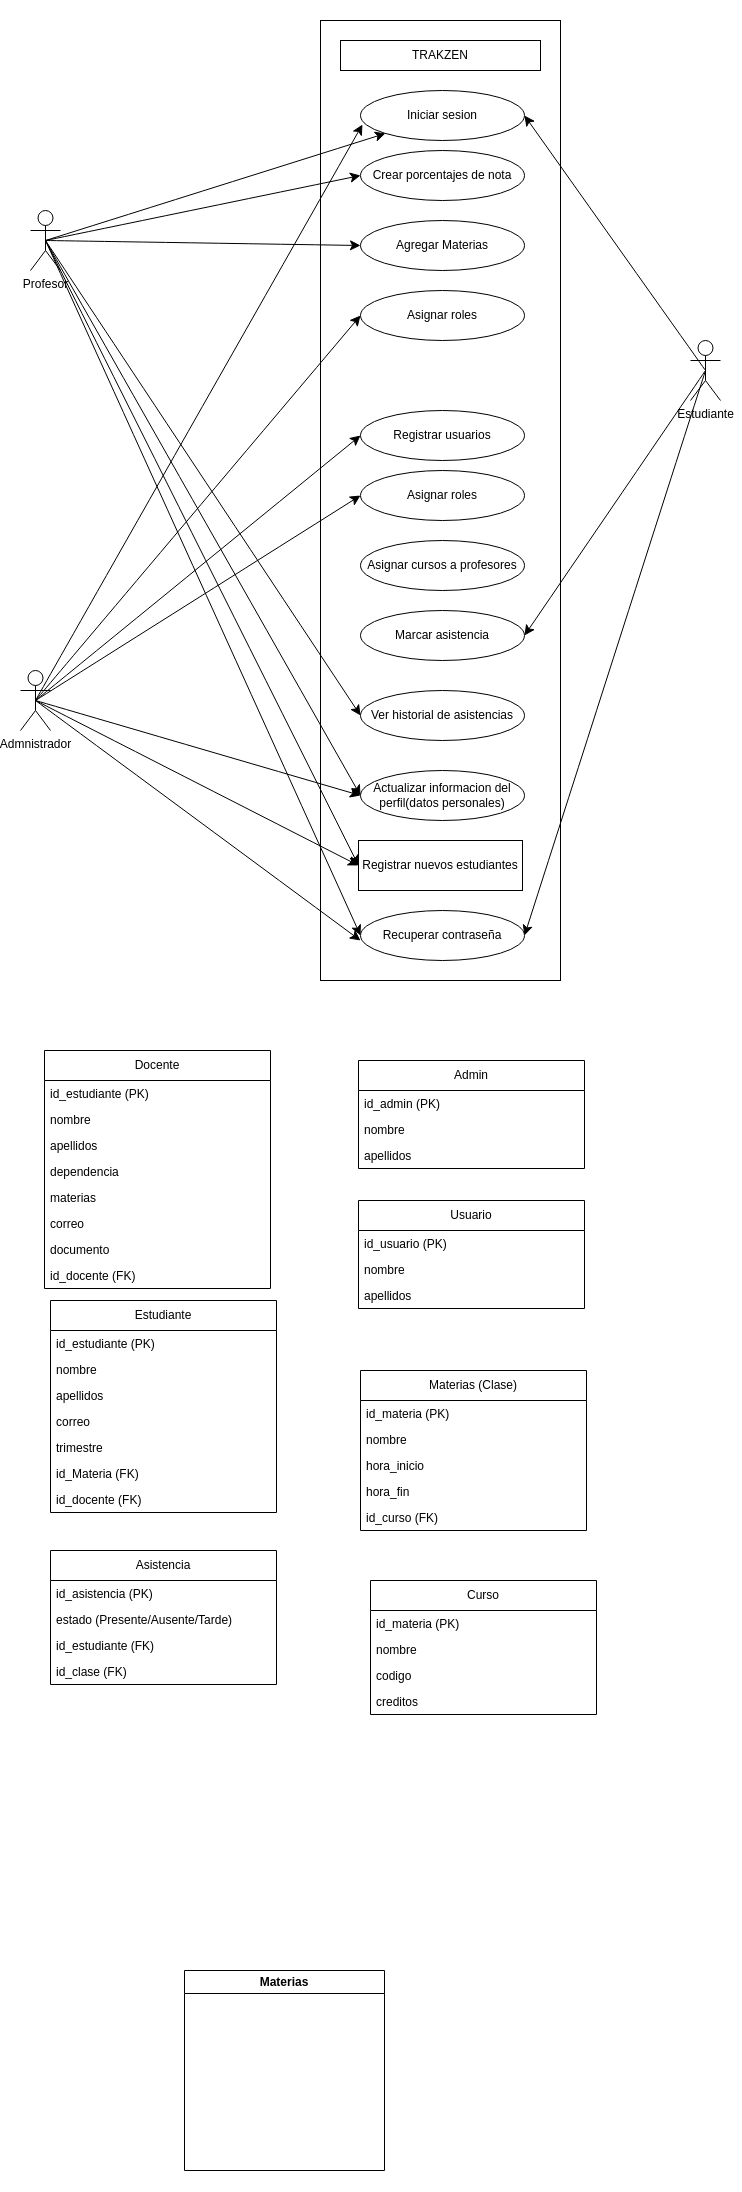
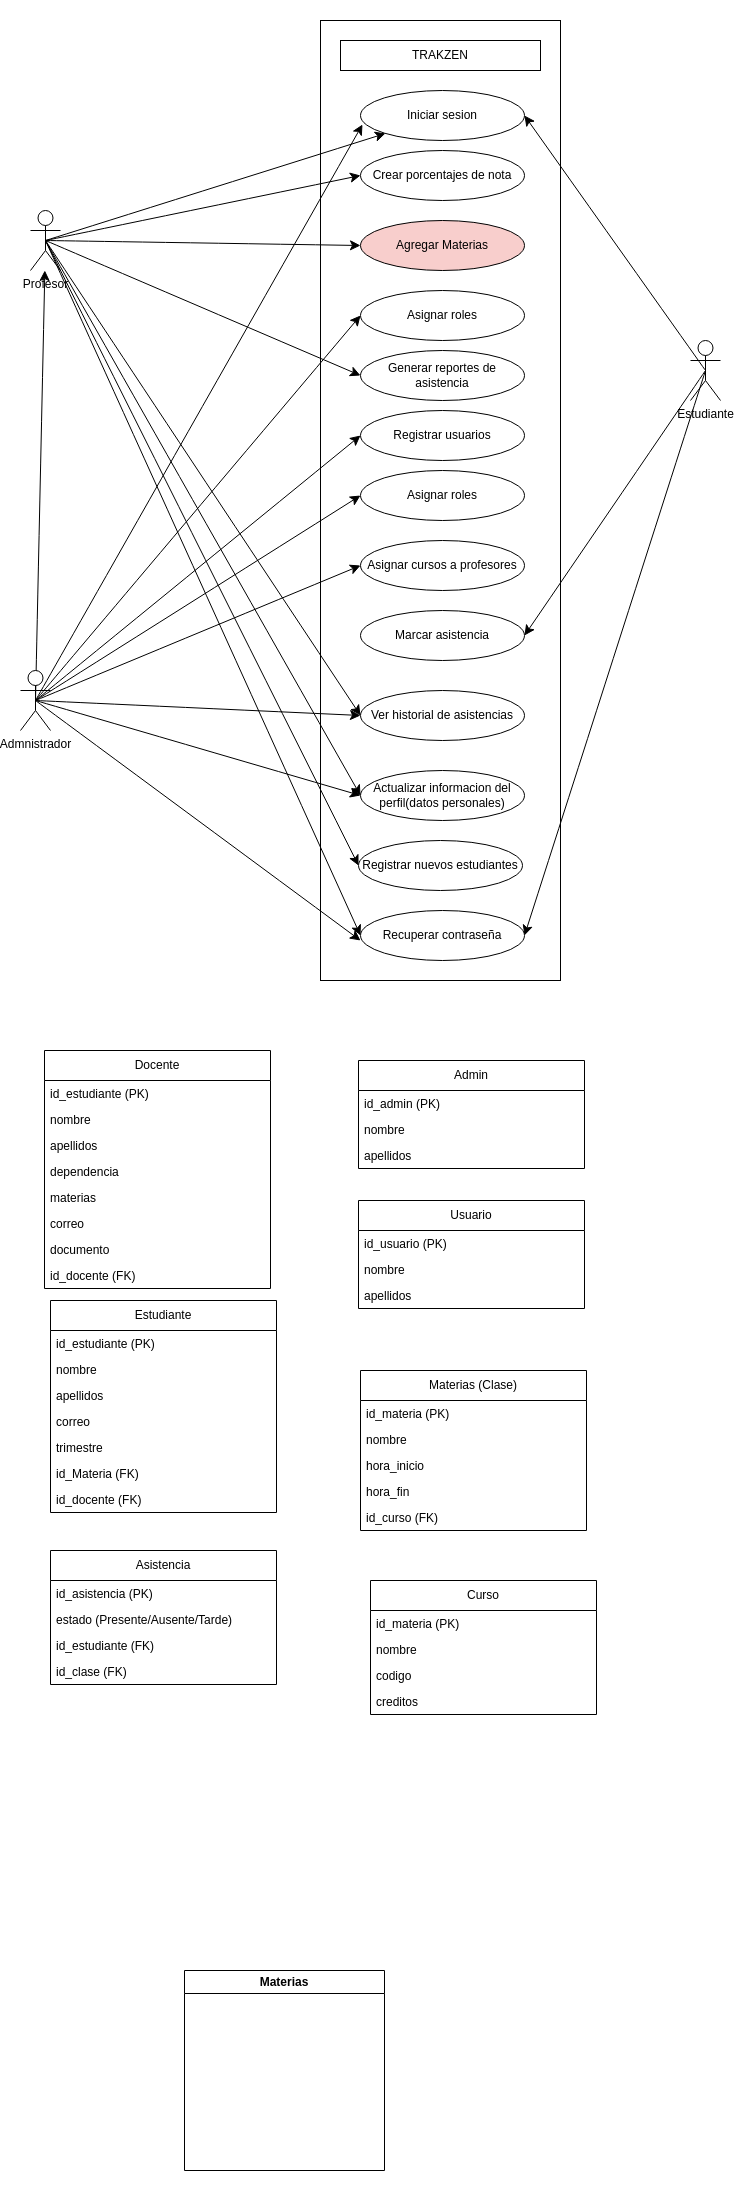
node "Agregar Materias": fillcolor #ffffff -> #f8cecc
edge "Profesor" -> "Generar reportes de asistencia": added
node "Generar reportes de asistencia": added
edge "Admnistrador" -> "Asignar cursos a profesores": added
edge "Admnistrador" -> "Ver historial de asistencias": added
edge "Admnistrador" -> "Registrar nuevos estudiantes": now "Admnistrador" -> "Profesor"
node "Registrar nuevos estudiantes": shape rectangle -> ellipse
